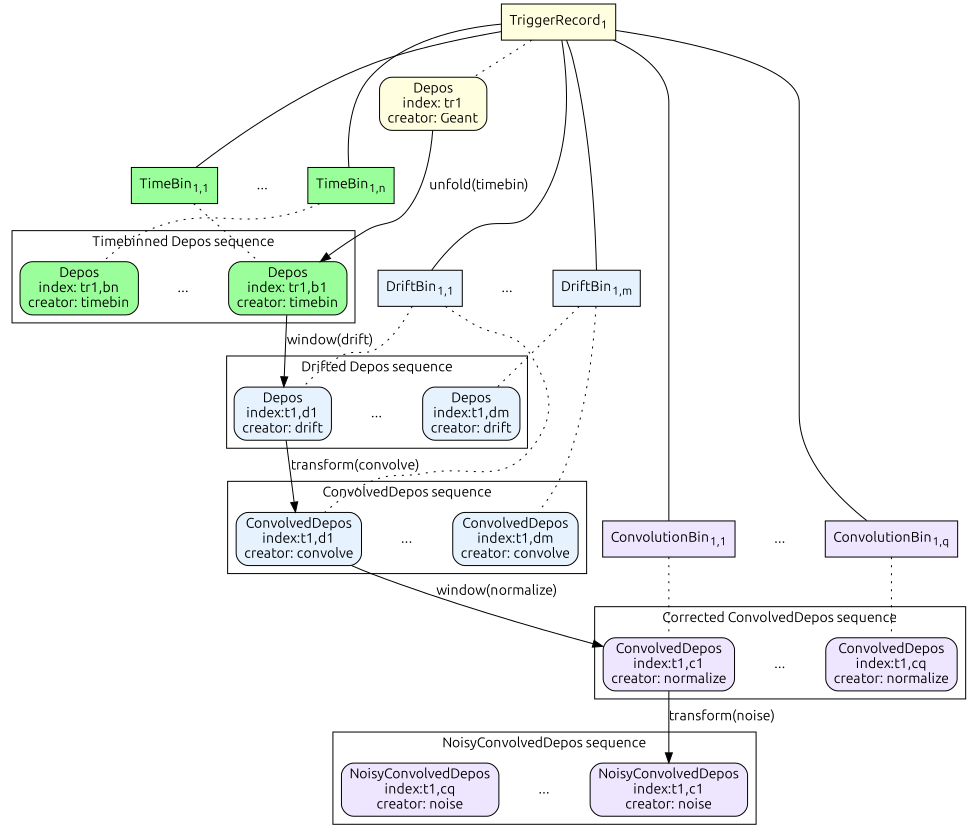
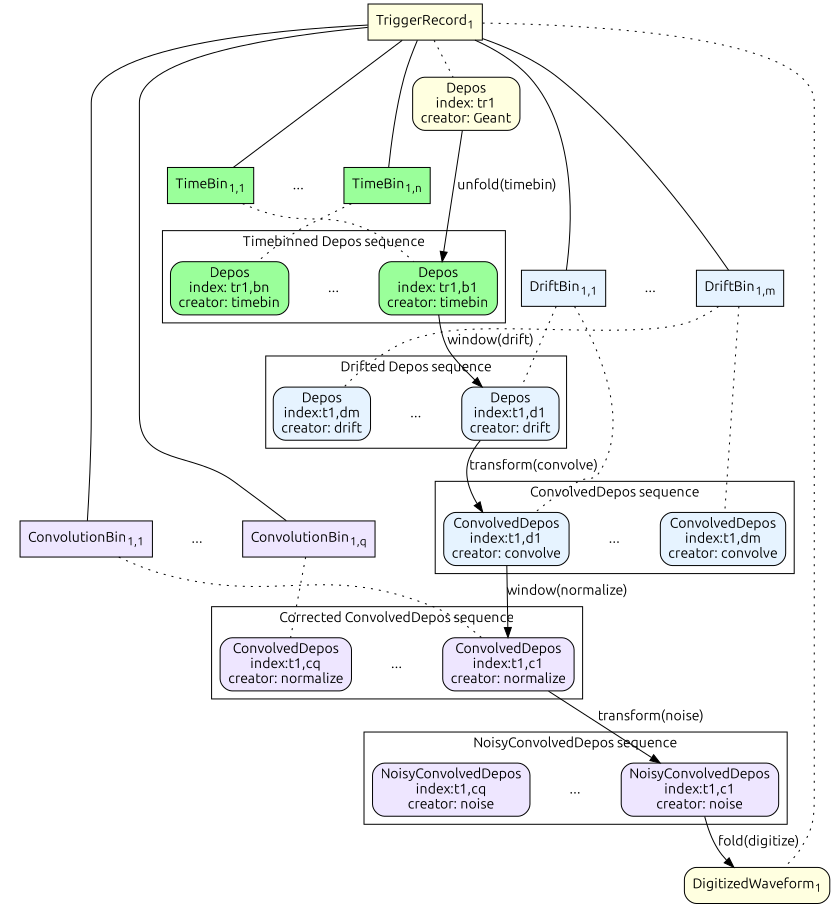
node "DigitizedWaveform": added
